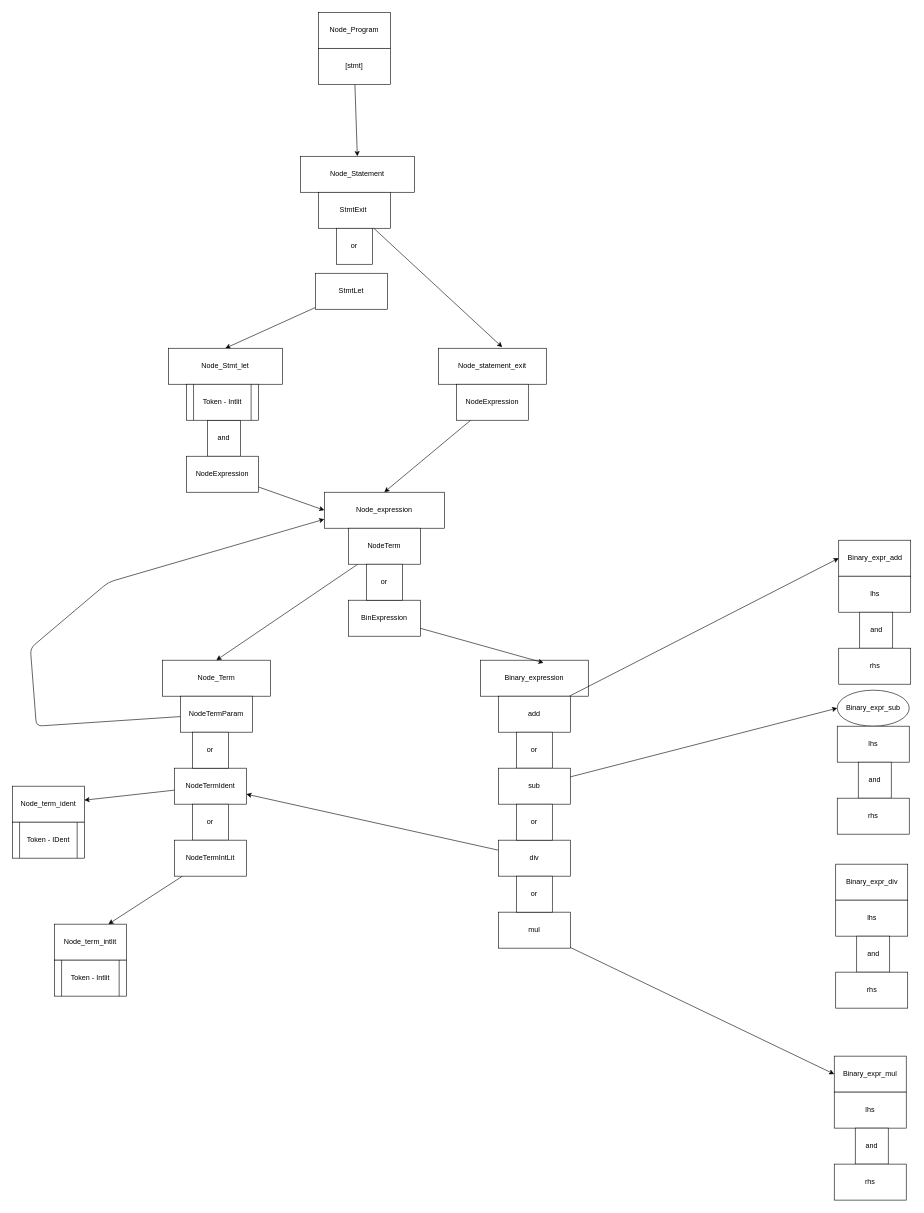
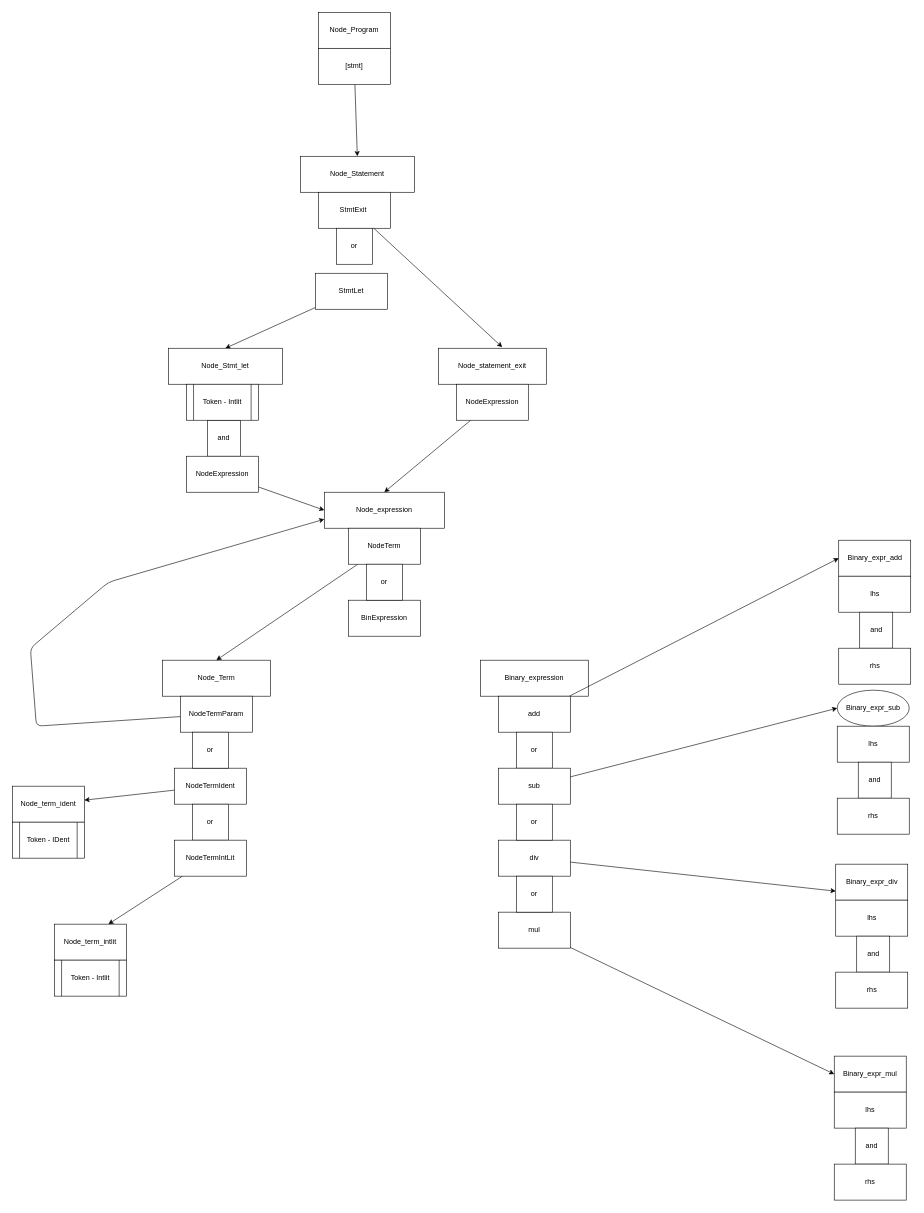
edge "BinExpression" -> "Binary_expression": removed
edge "div" -> "NodeTermIdent": now "div" -> "Binary_expr_div"
